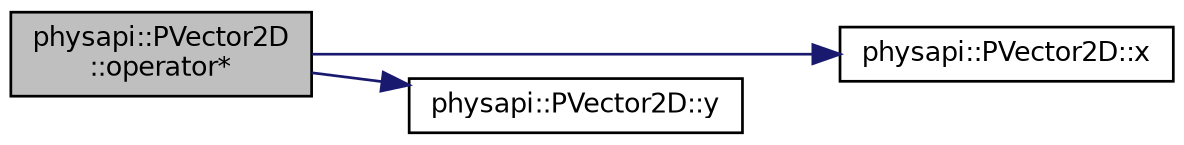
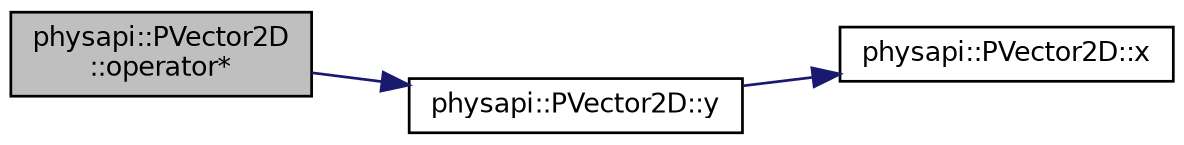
edge "physapi::PVector2D ::operator*" -> "physapi::PVector2D::x": now "physapi::PVector2D::y" -> "physapi::PVector2D::x"
